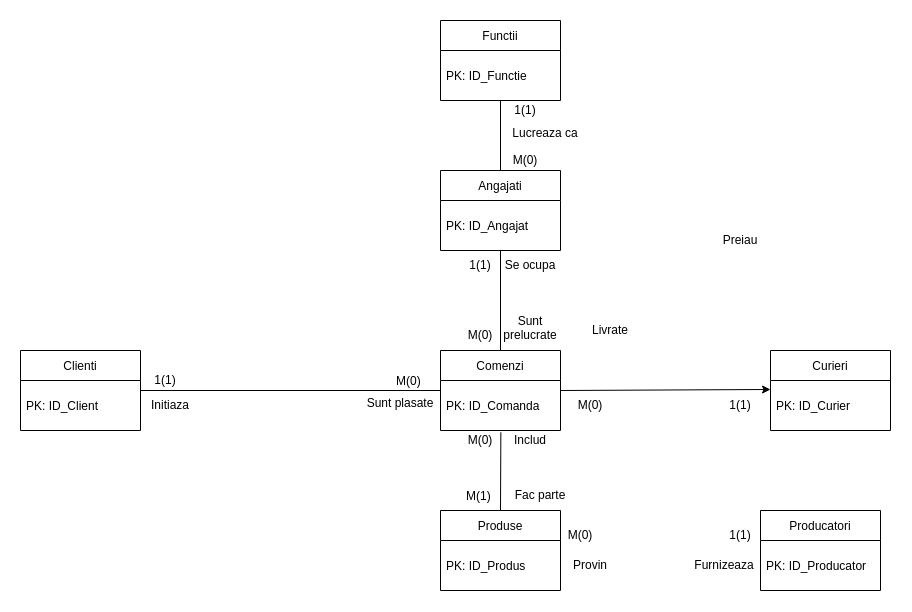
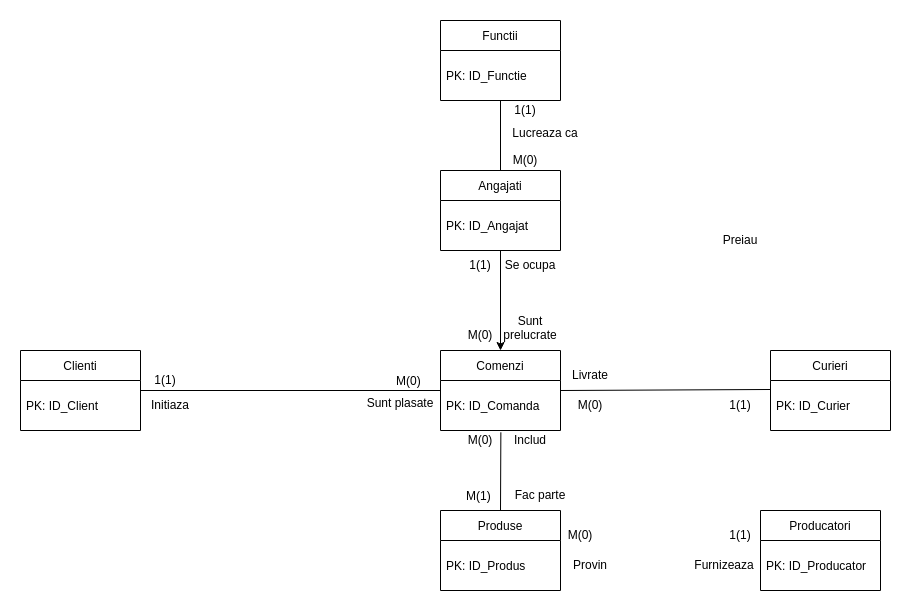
node "Livrate": moved (611, 331) -> (591, 376)
edge "PK: ID_Angajat" -- "Comenzi": arrowhead none -> classic
edge "Comenzi" -> "PK: ID_Curier": arrowhead classic -> none
